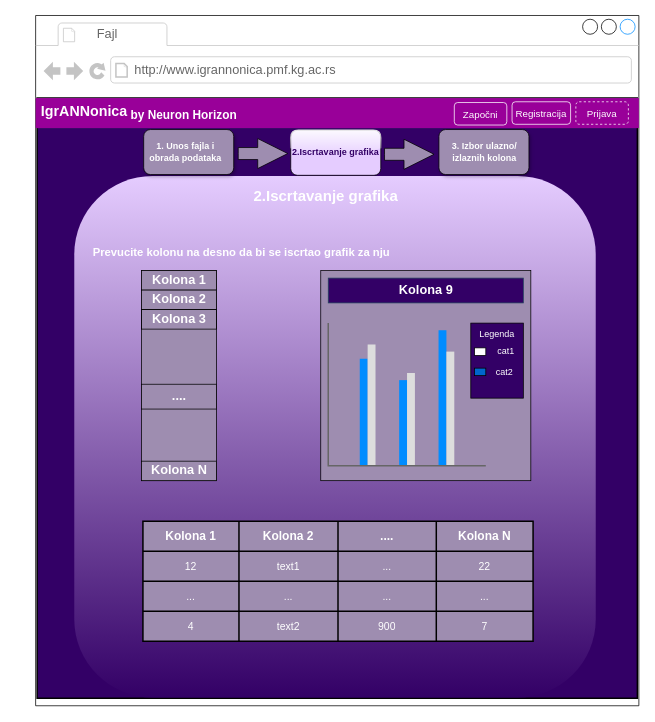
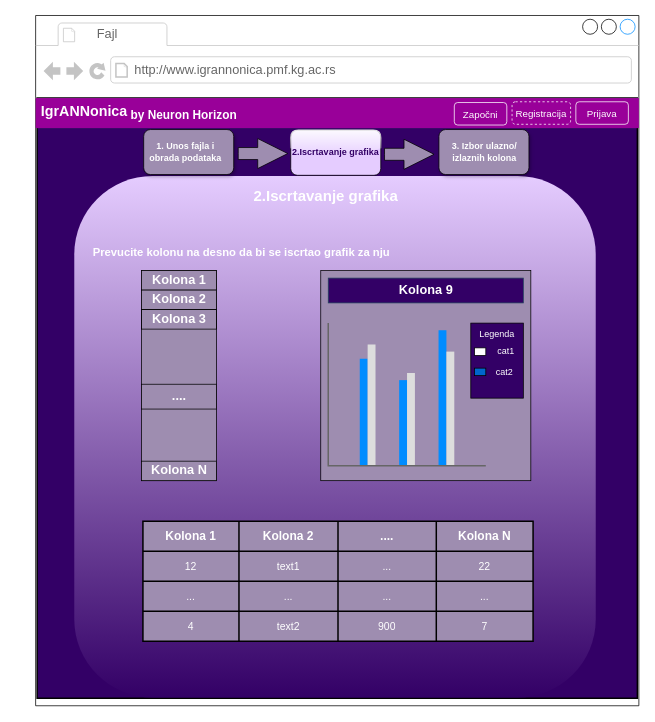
node "Registracija": style solid -> dashed
node "Prijava": style dashed -> solid
